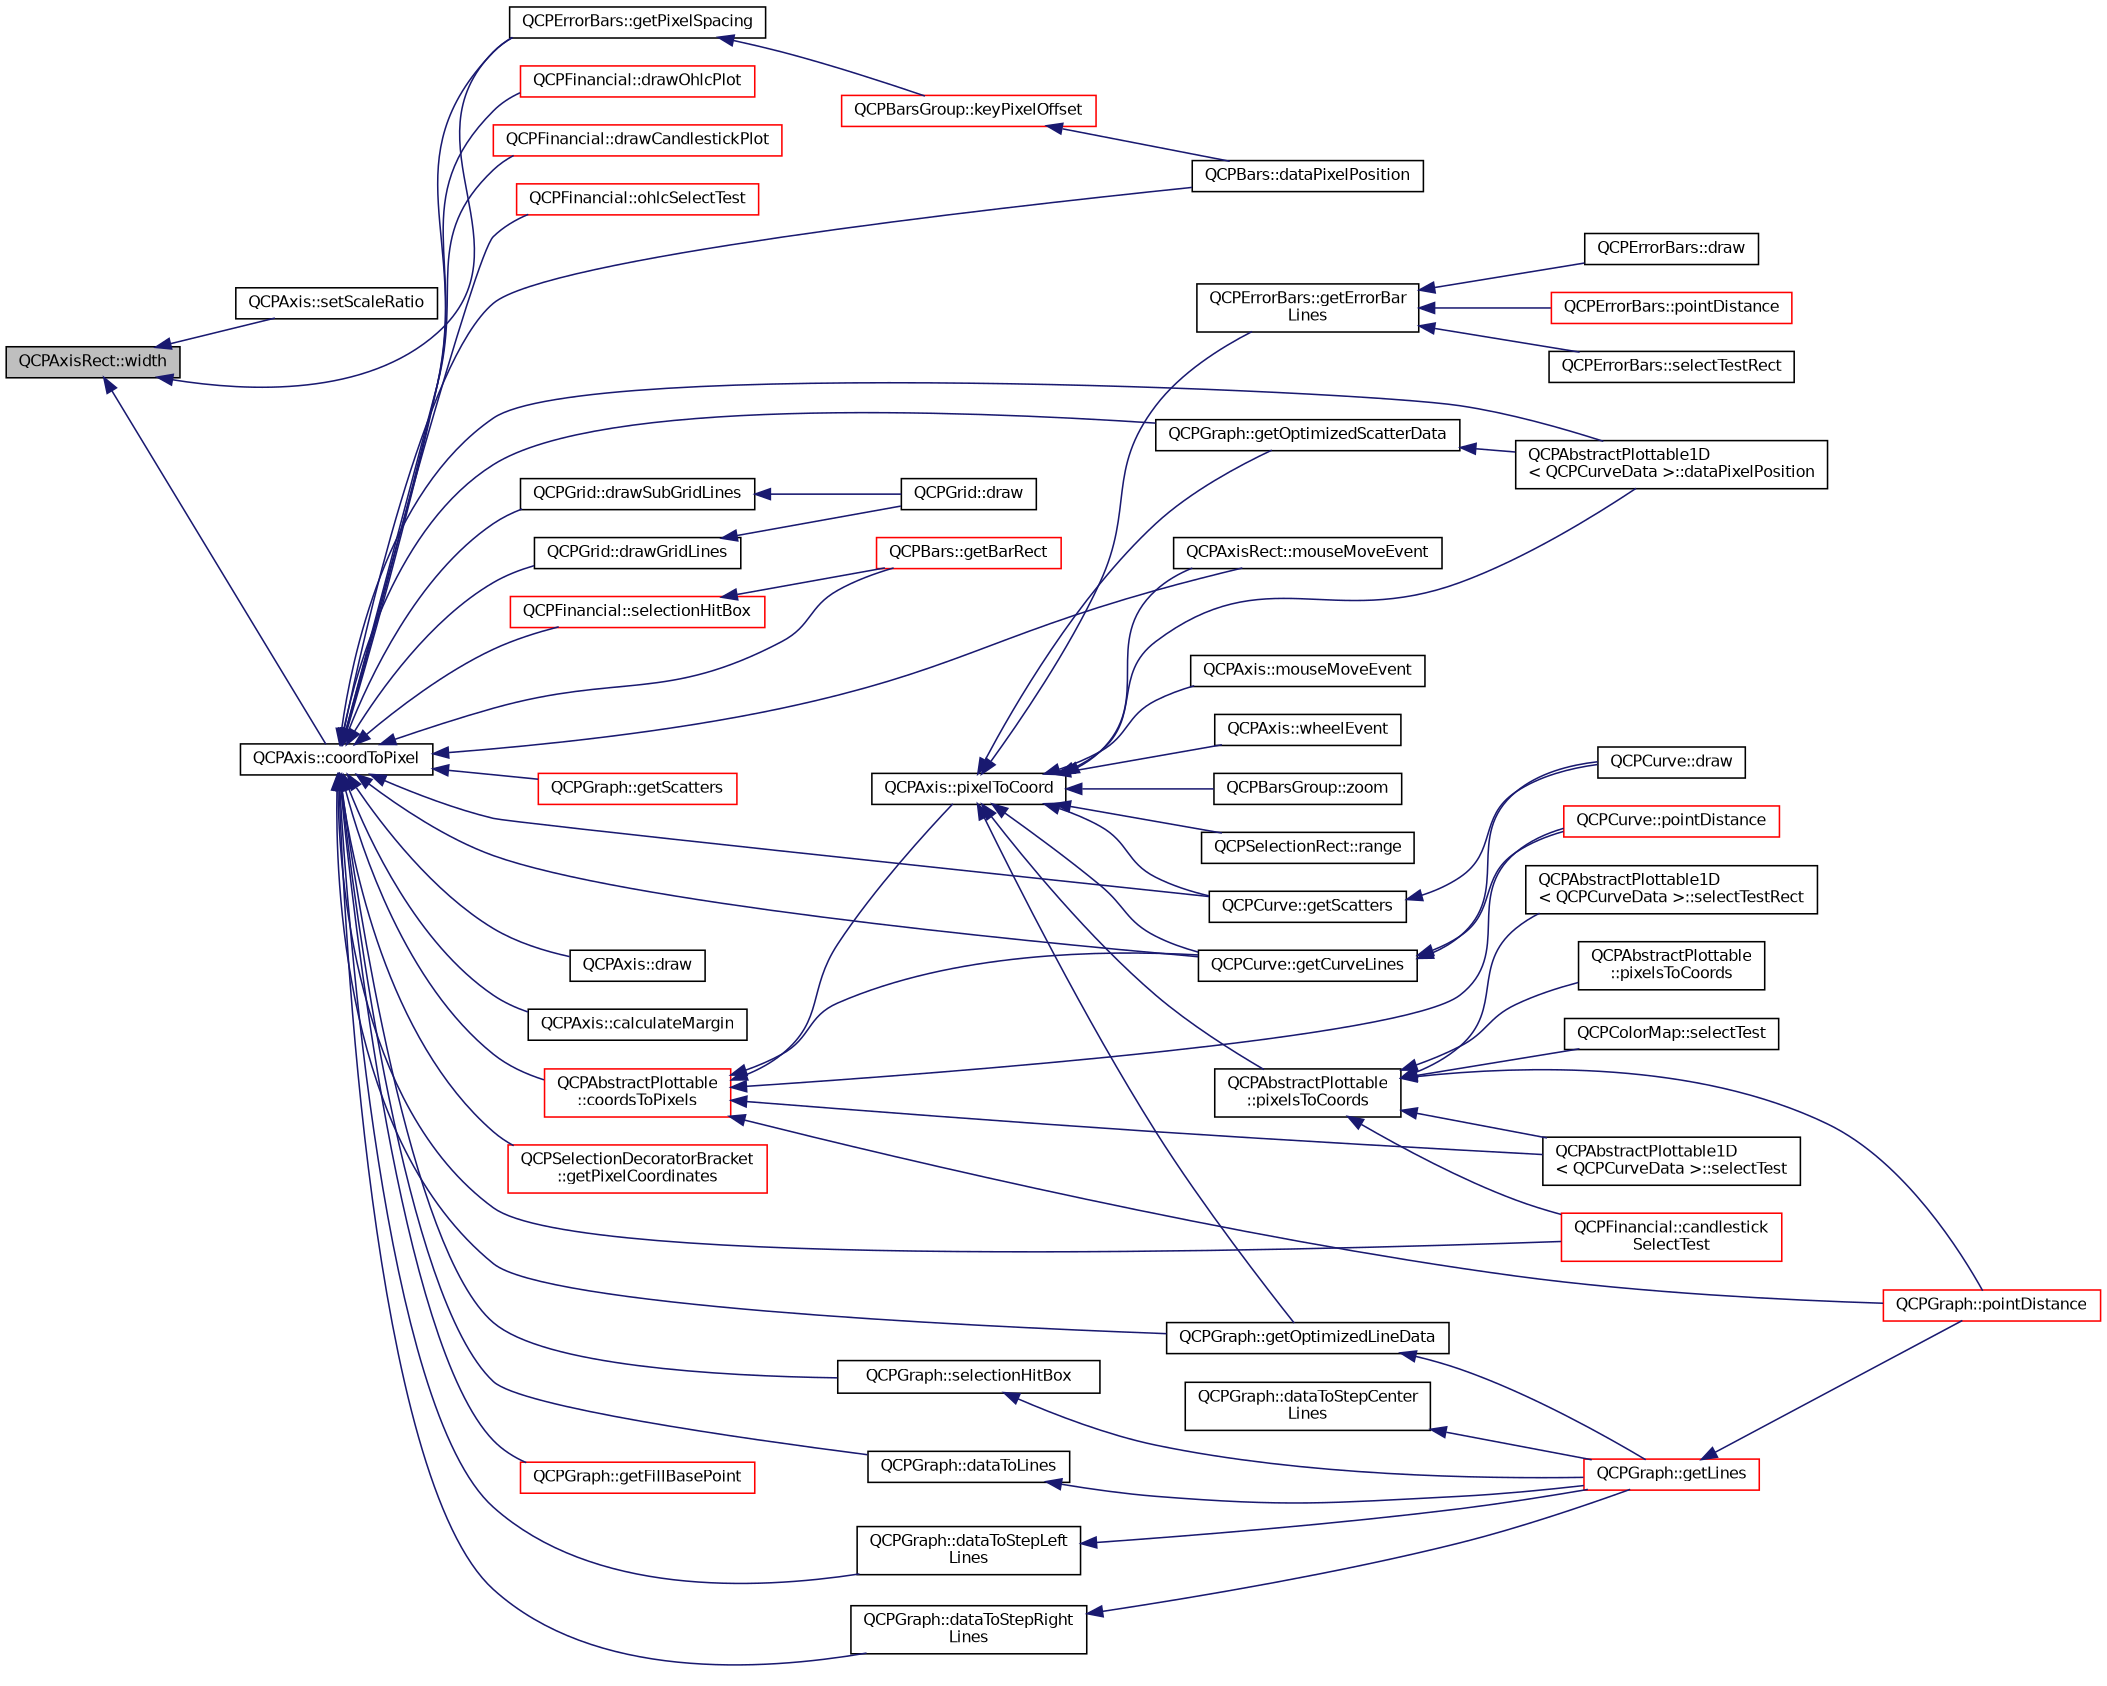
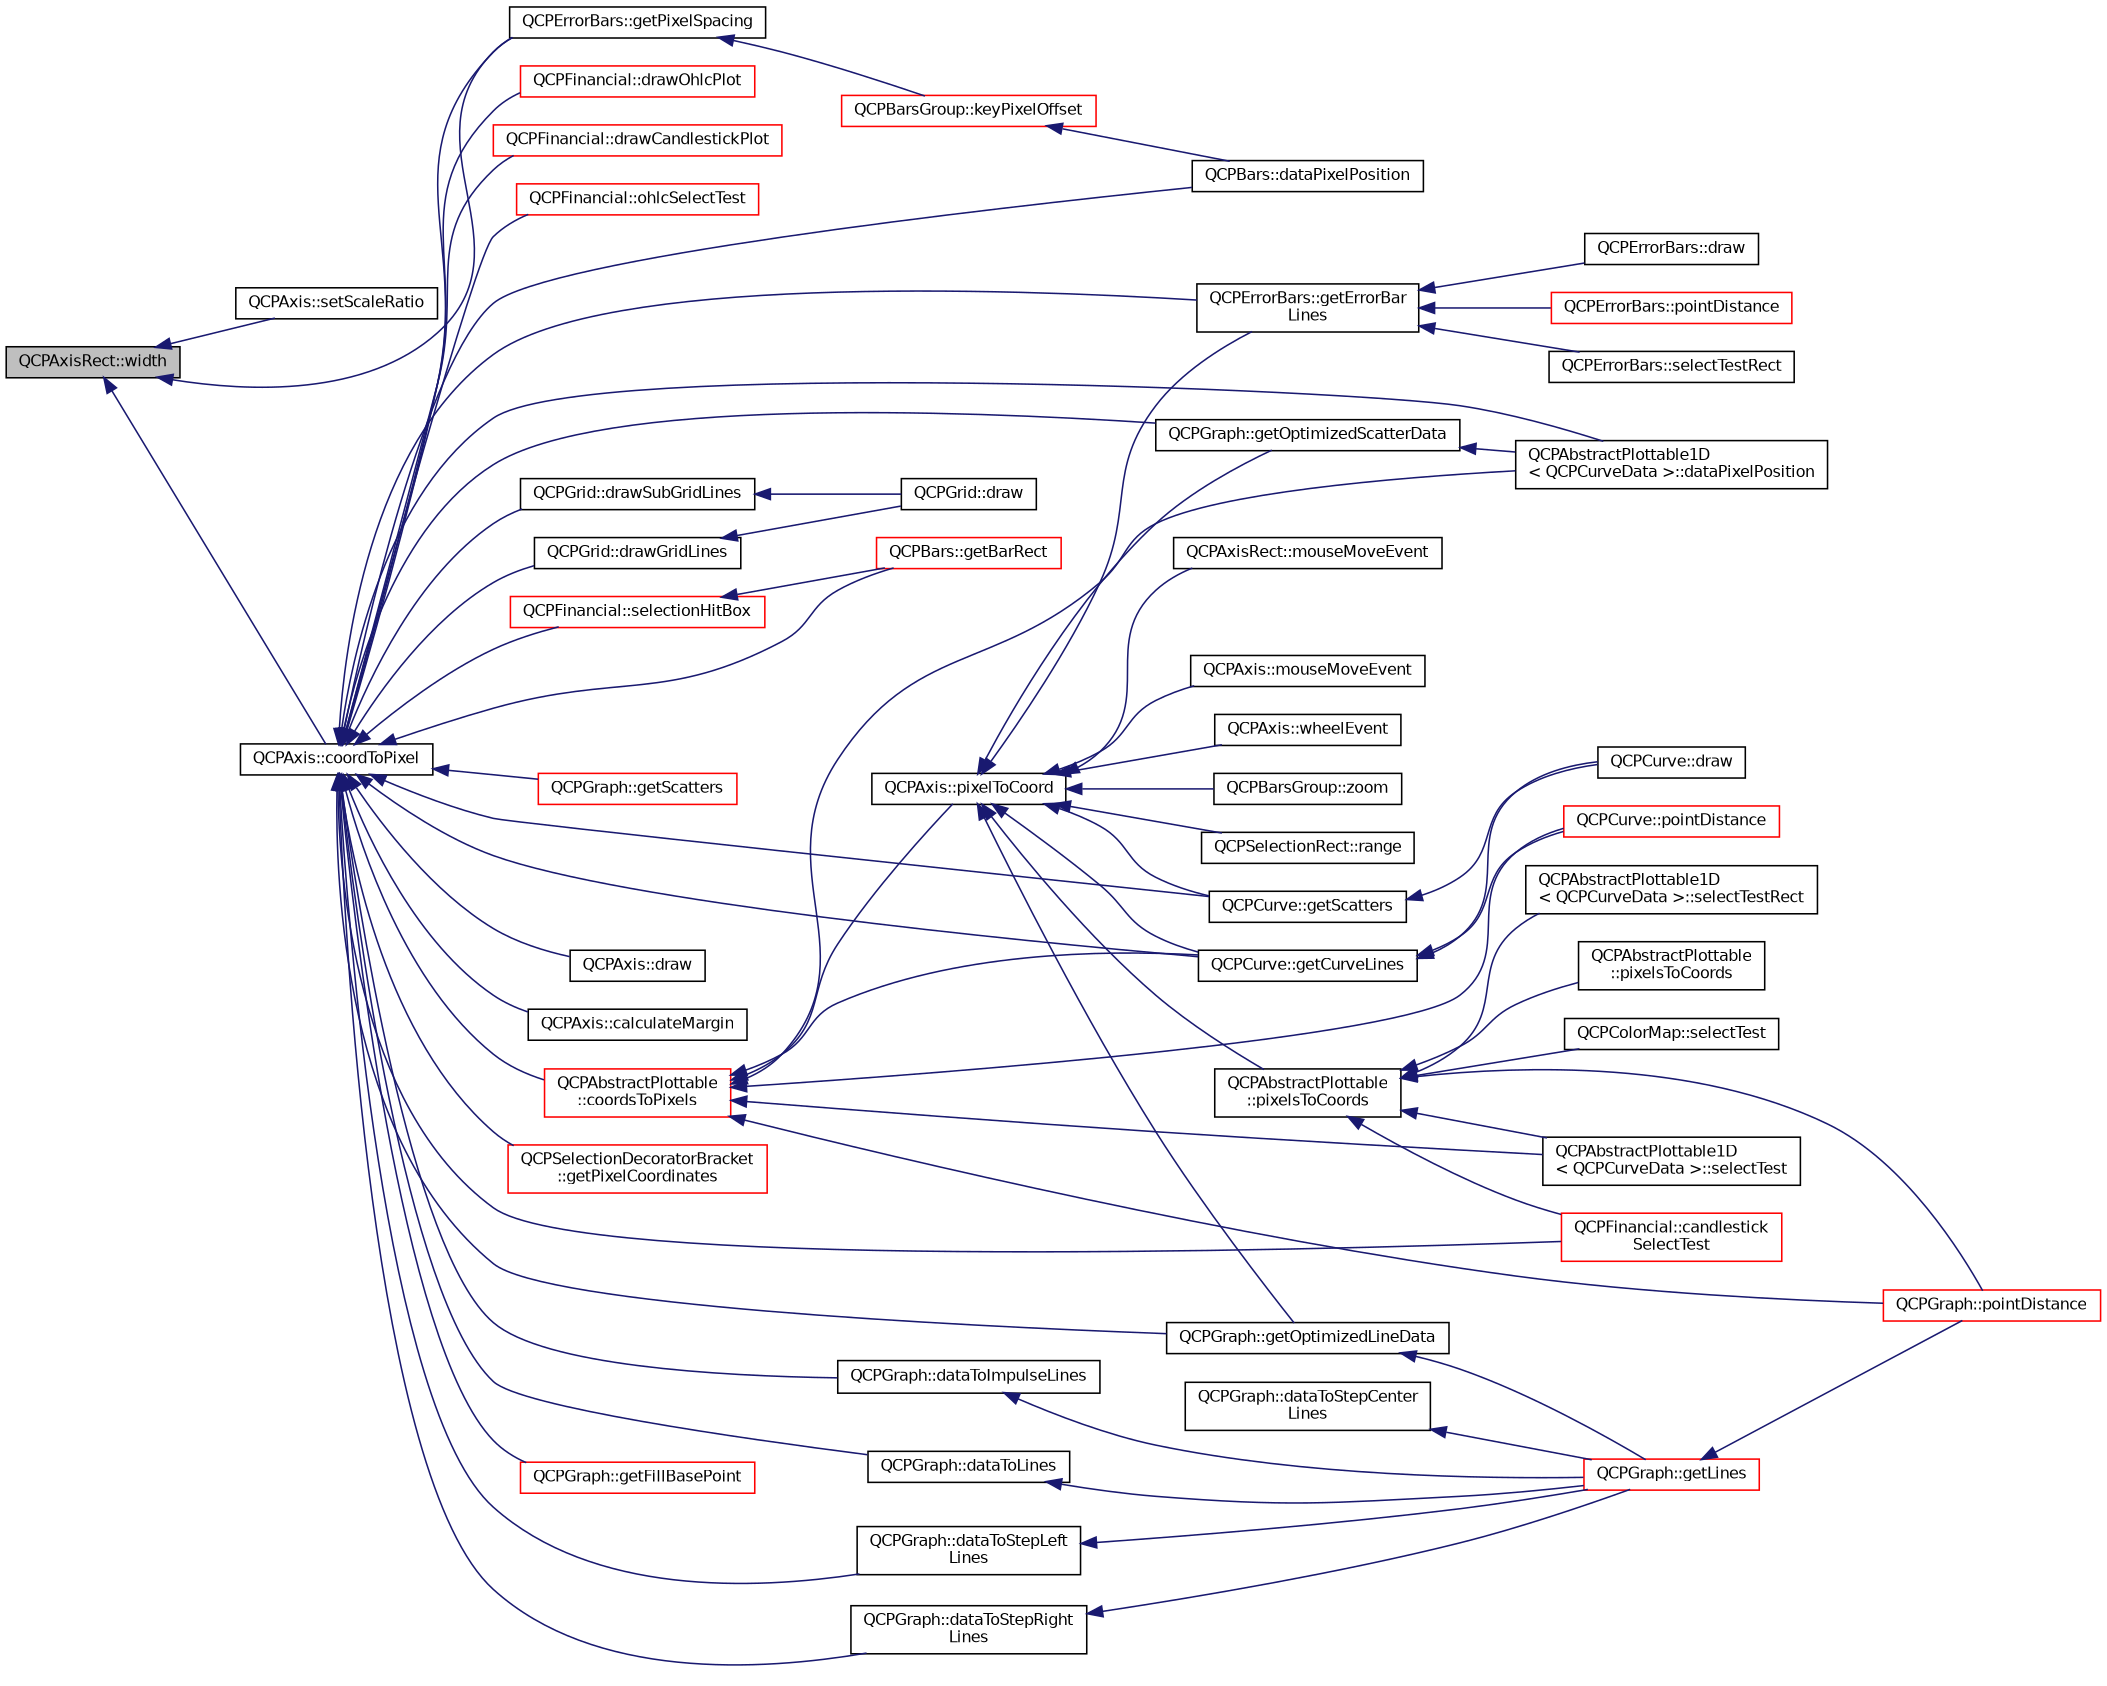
edge "QCPAbstractPlottable1D < QCPCurveData >::dataPixelPosition" -> "QCPAxis::pixelToCoord": now "QCPAbstractPlottable1D < QCPCurveData >::dataPixelPosition" -> "QCPAbstractPlottable ::coordsToPixels"
edge "QCPAxisRect::mouseMoveEvent" -> "QCPAxis::coordToPixel": now "QCPErrorBars::getErrorBar Lines" -> "QCPAxis::coordToPixel"
node "QCPGraph::selectionHitBox": label "QCPGraph::selectionHitBox" -> "QCPGraph::dataToImpulseLines"
